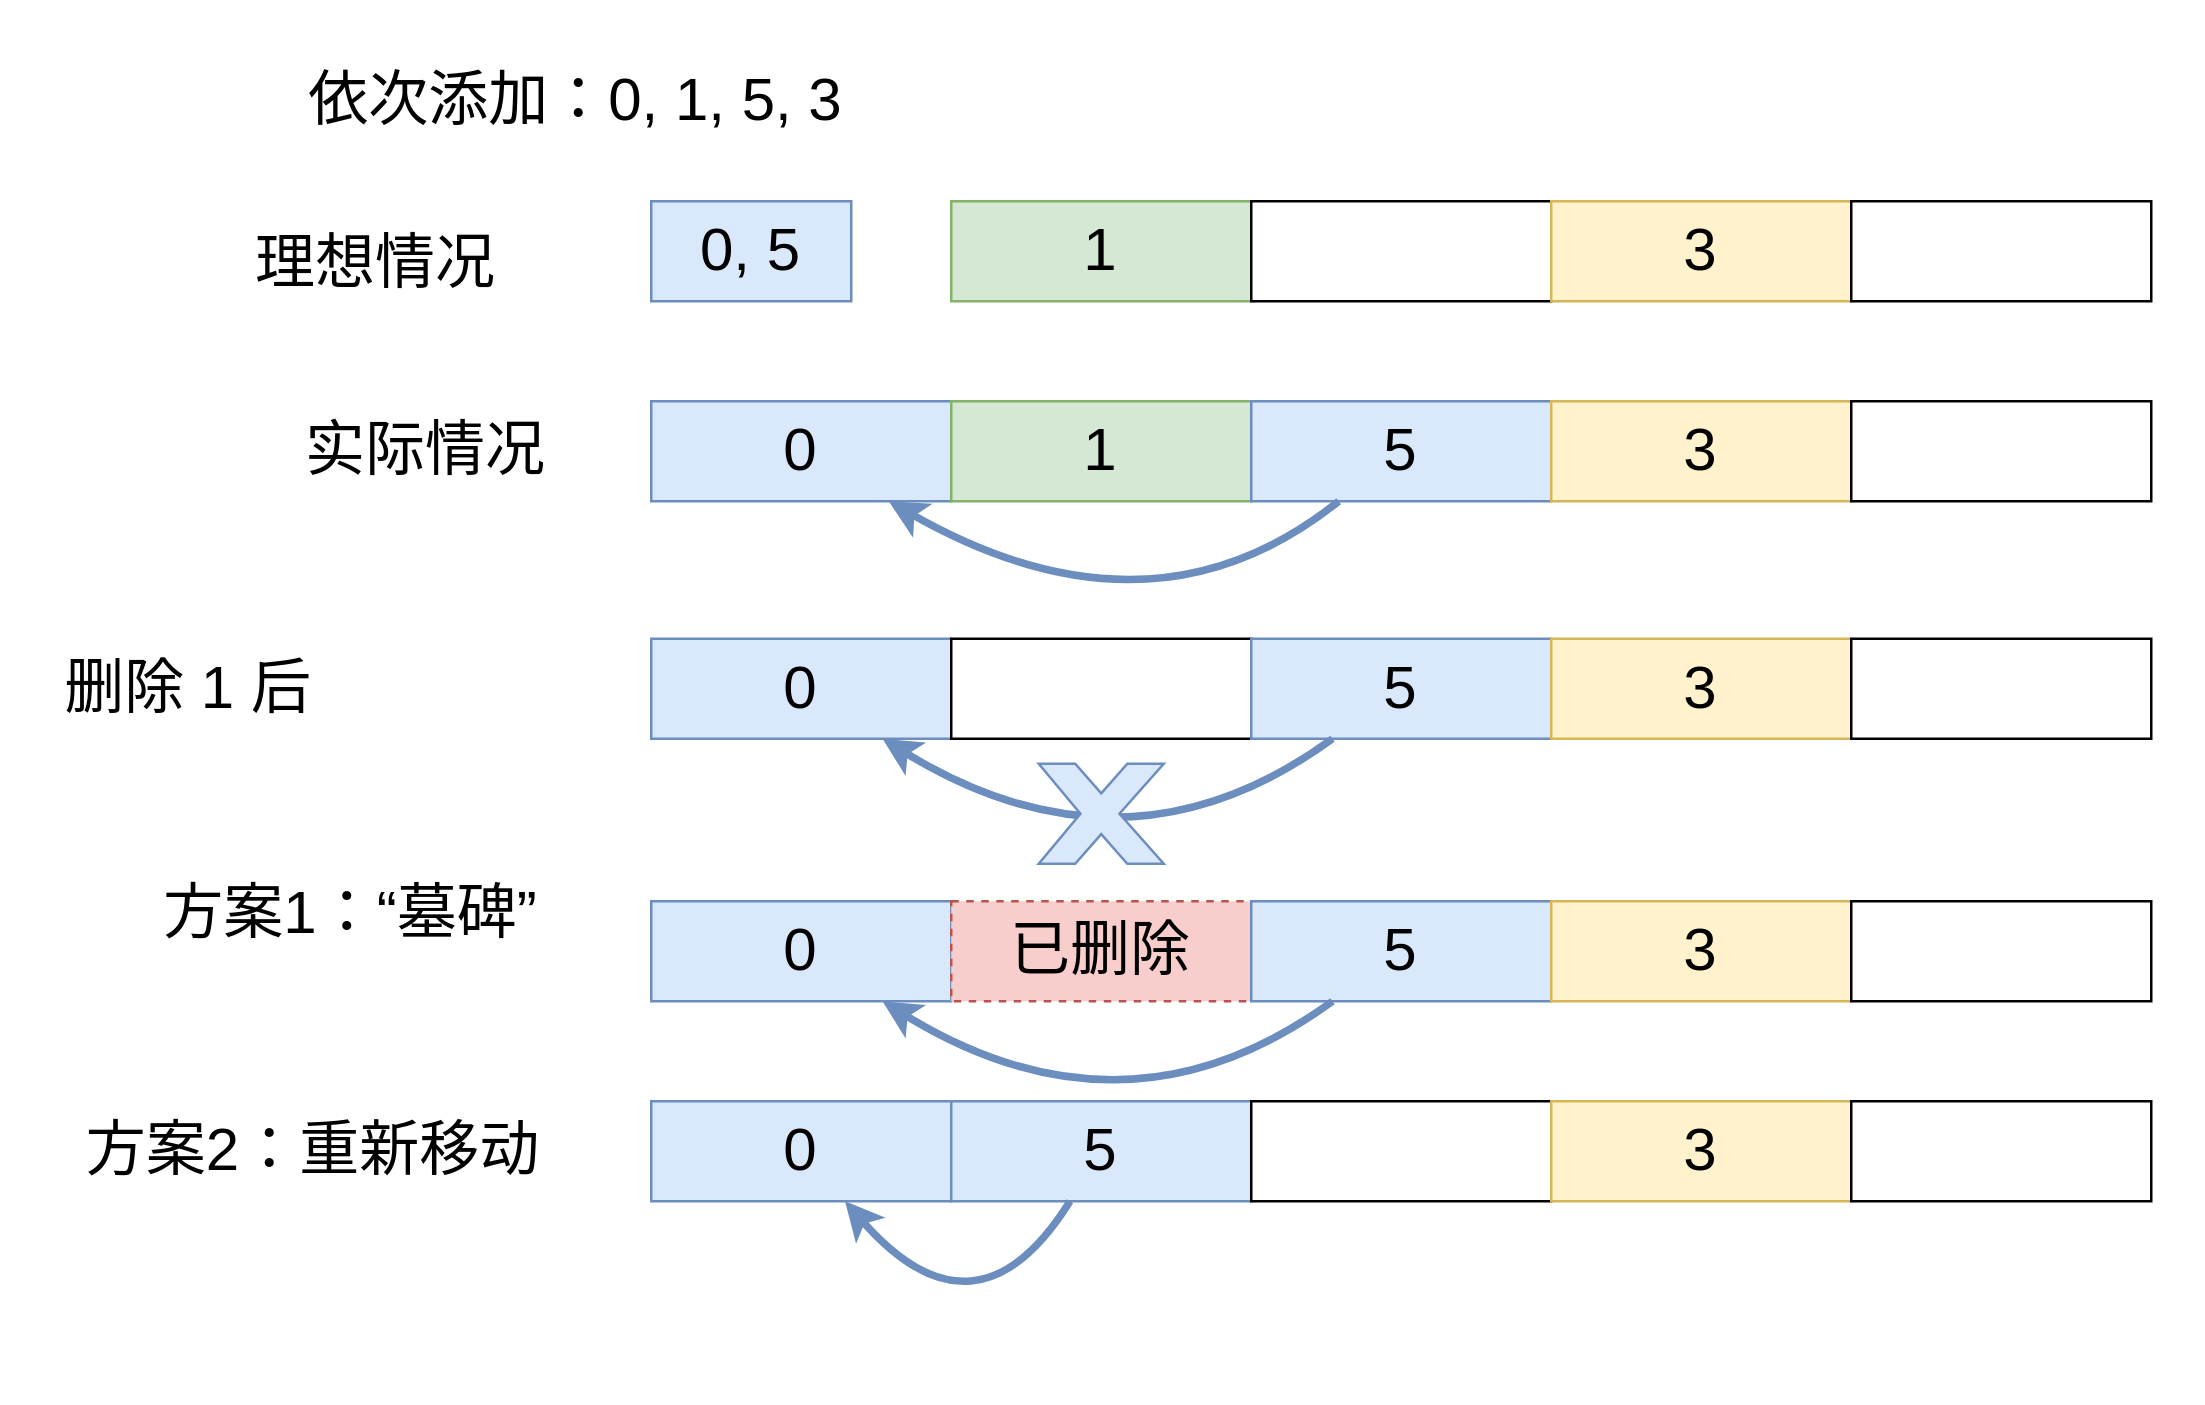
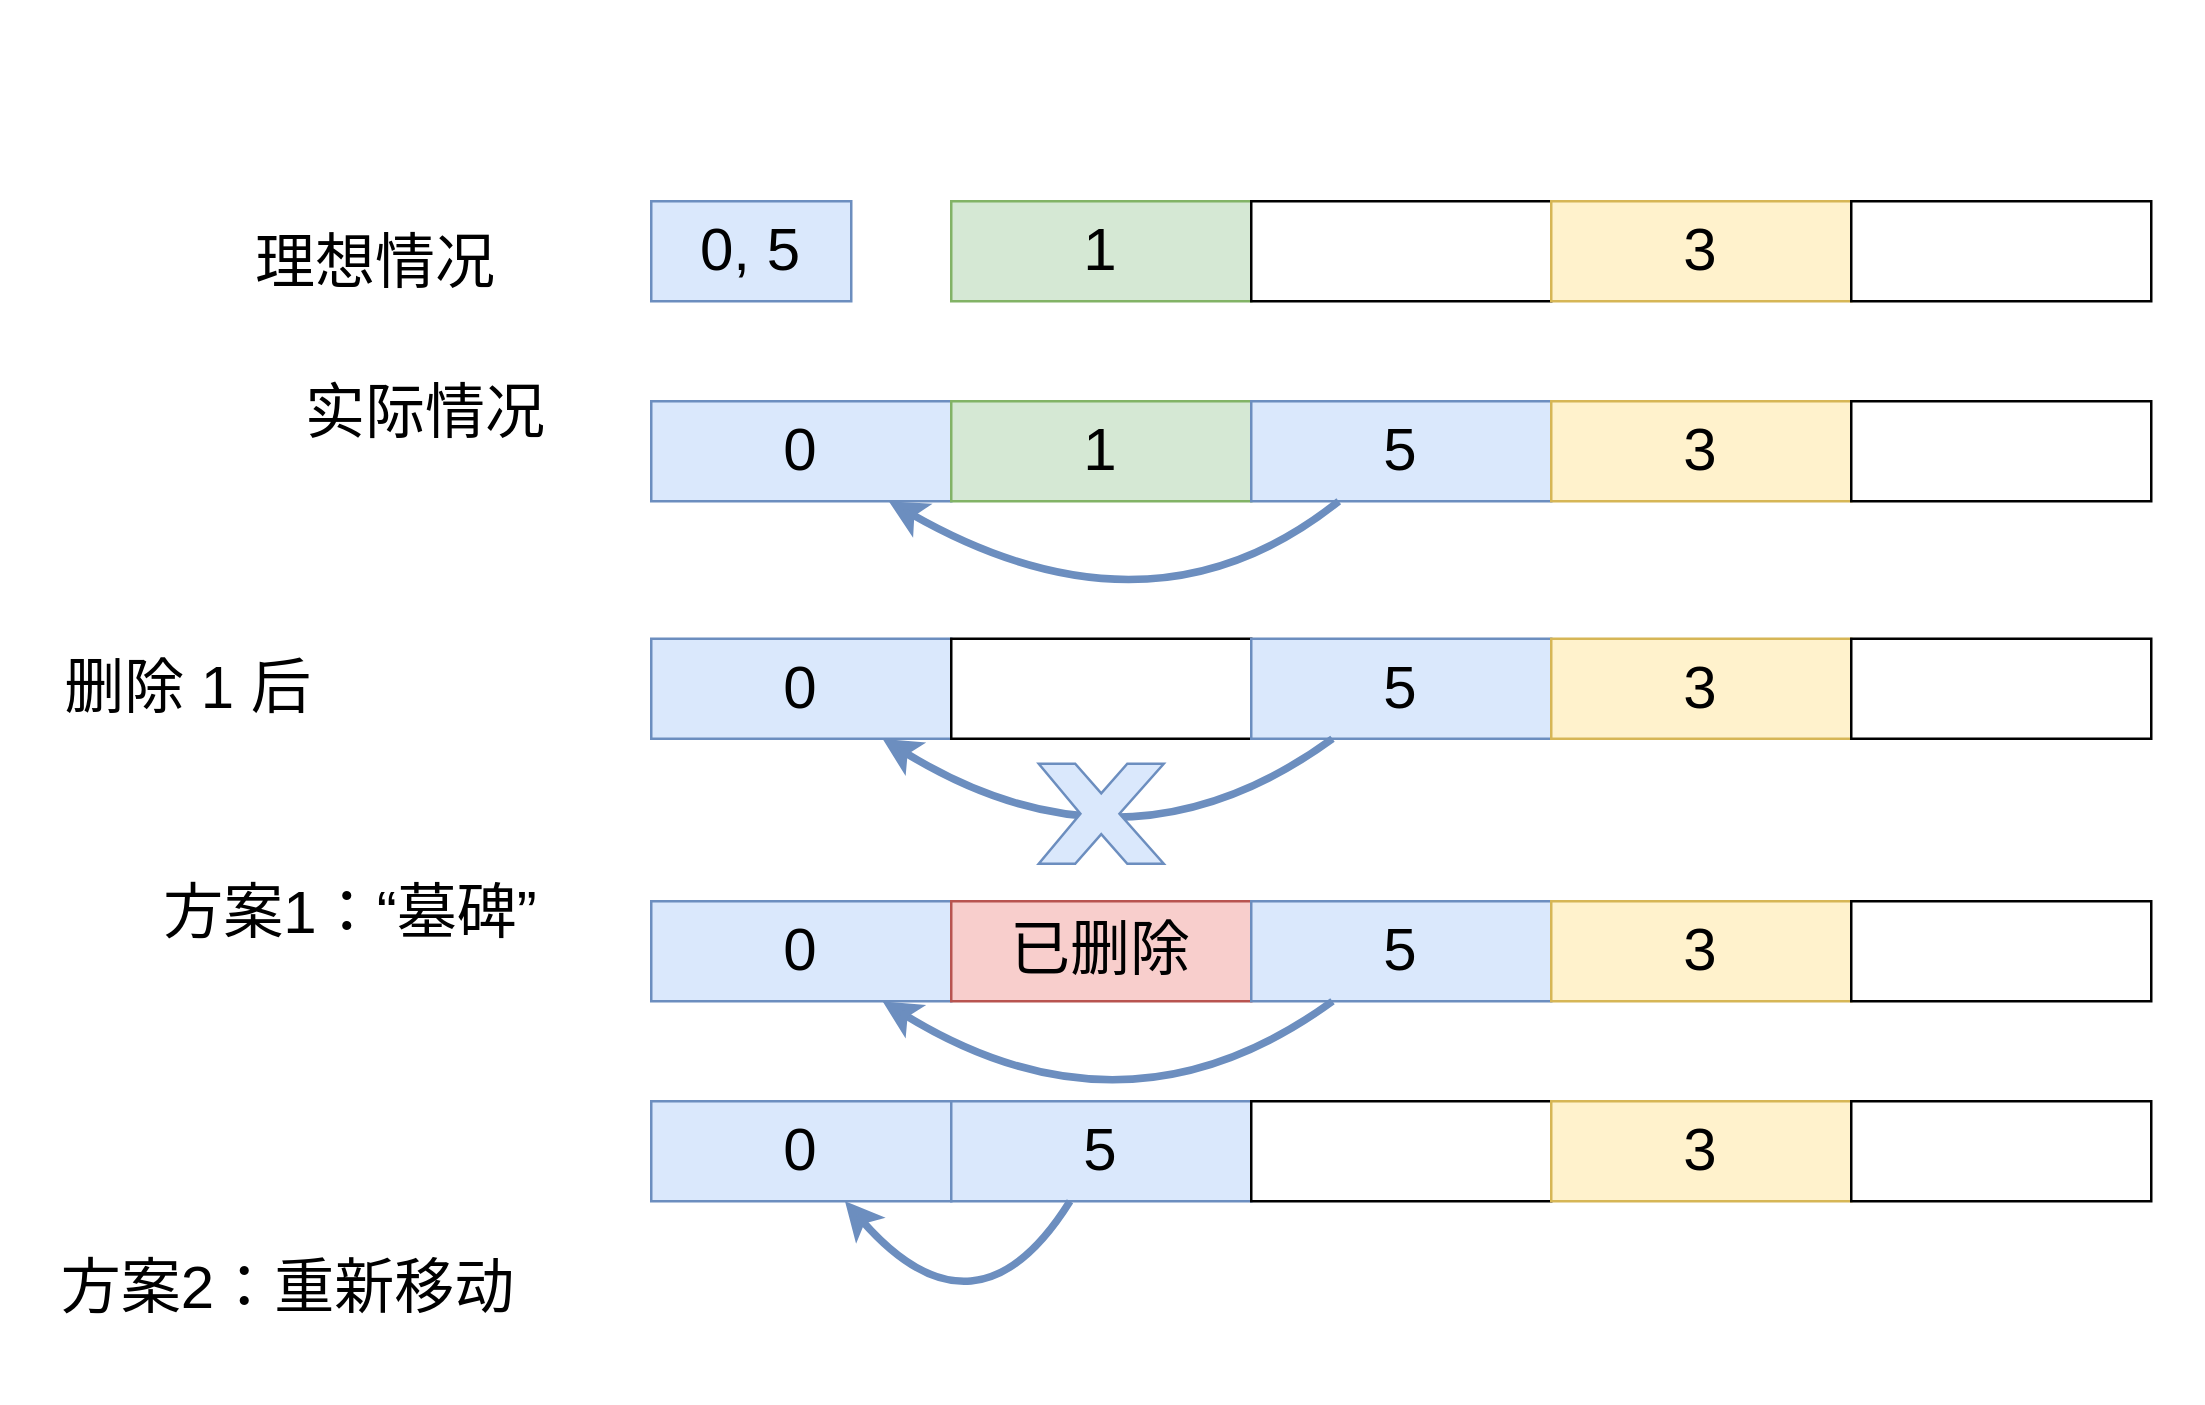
node "依次添加：0, 1, 5, 3": removed
node "实际情况": moved (426, 451) -> (426, 414)
node "已删除": style dashed -> solid
node "方案2：重新移动": moved (314, 1151) -> (289, 1289)
